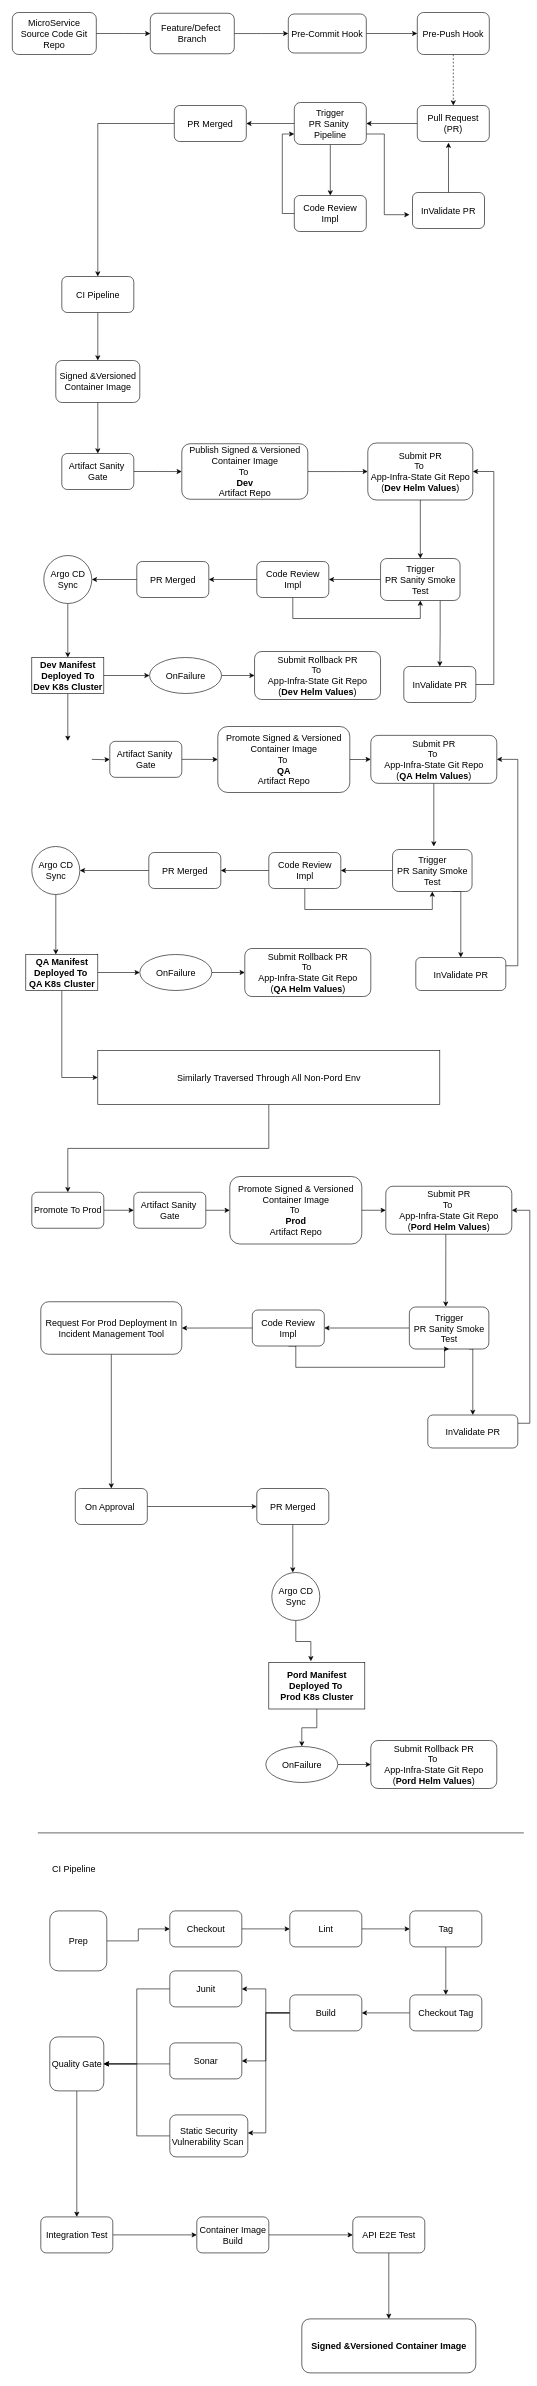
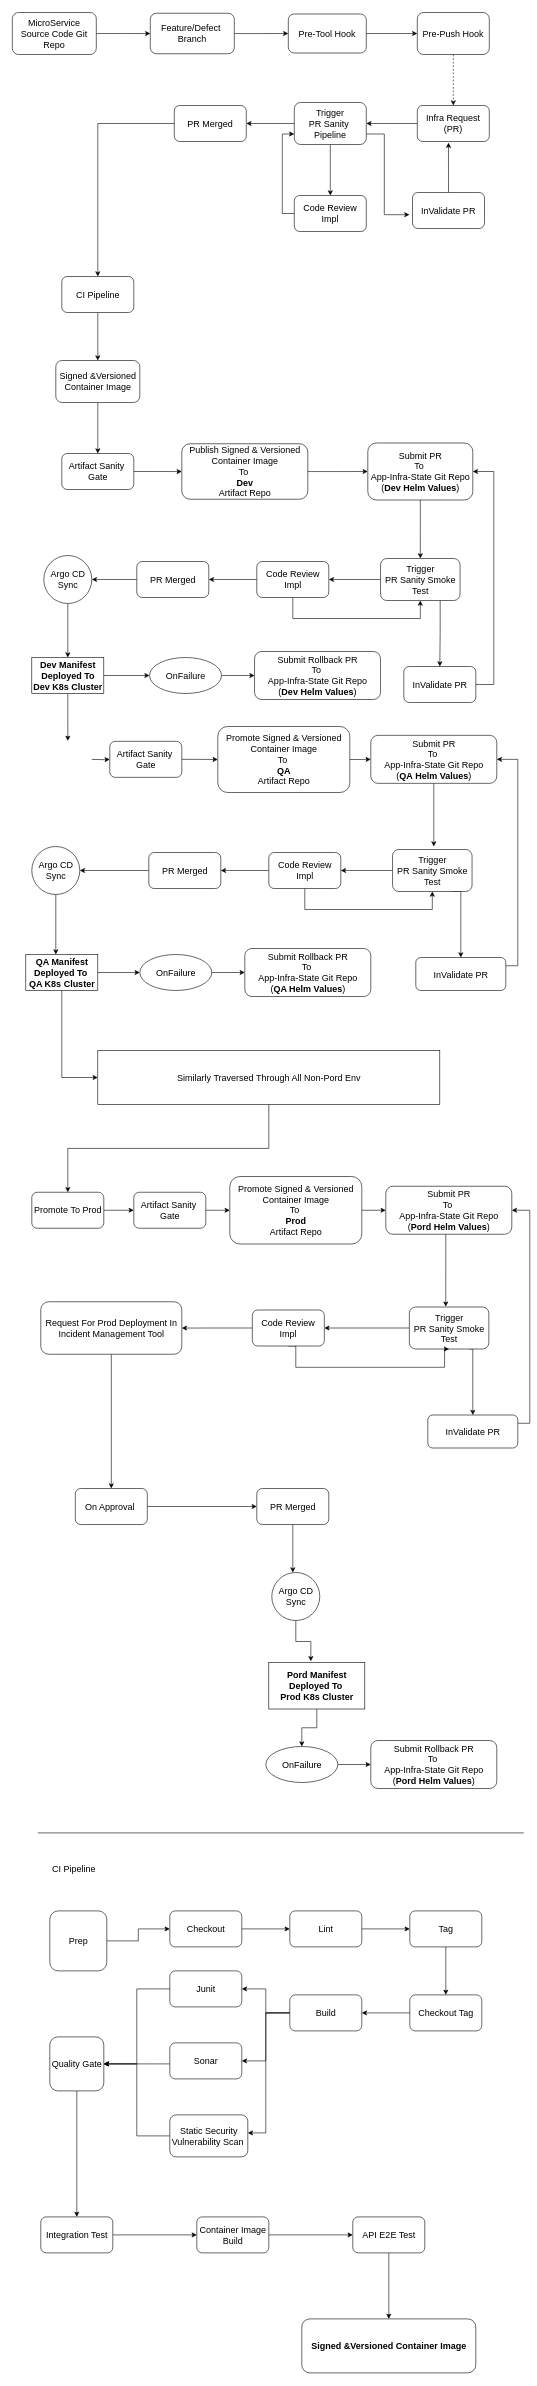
node "Pre-Commit Hook": label "Pre-Commit Hook" -> "Pre-Tool Hook"
node "Pull Request (PR)": label "Pull Request (PR)" -> "Infra Request (PR)"
